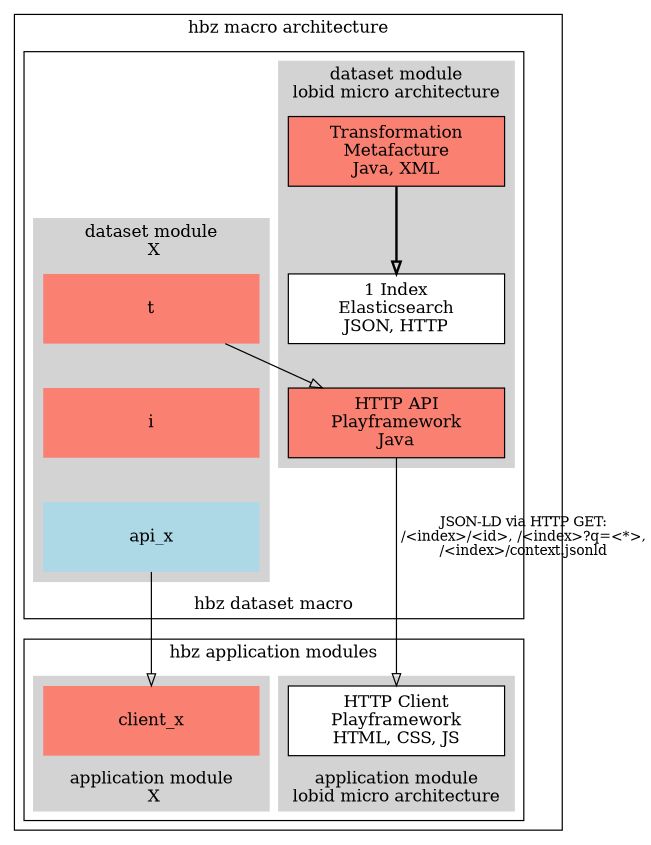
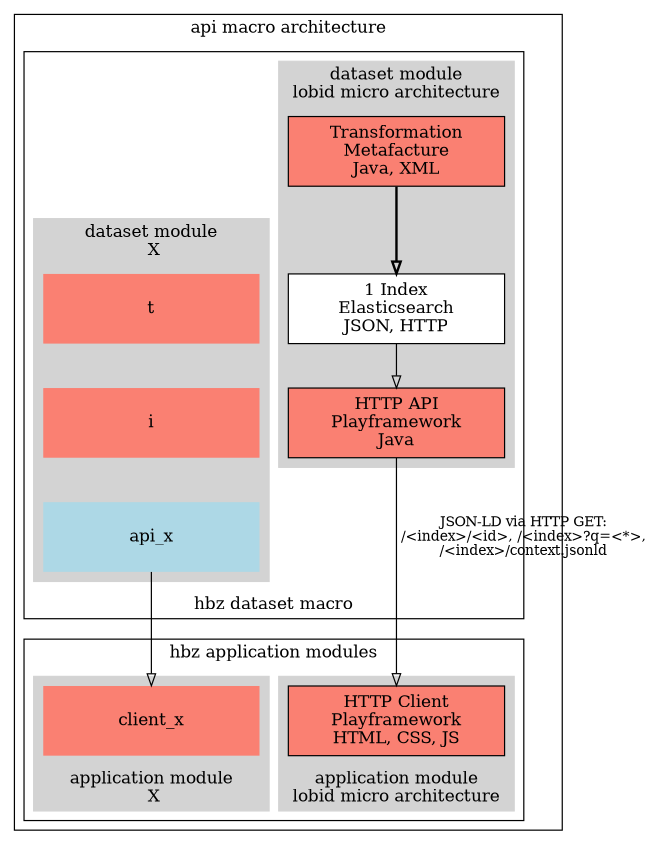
cluster "hbz macro architecture": label "hbz macro architecture" -> "api macro architecture"
edge "t" -> "HTTP API Playframework Java": now "1 Index Elasticsearch JSON, HTTP" -> "HTTP API Playframework Java"
node "HTTP Client Playframework HTML, CSS, JS": fillcolor white -> salmon
